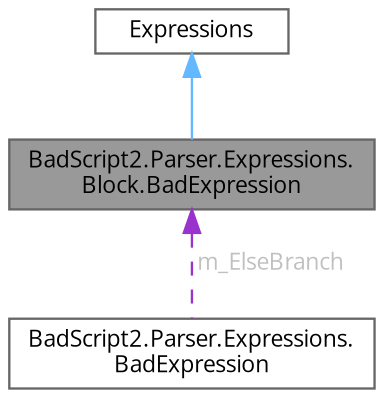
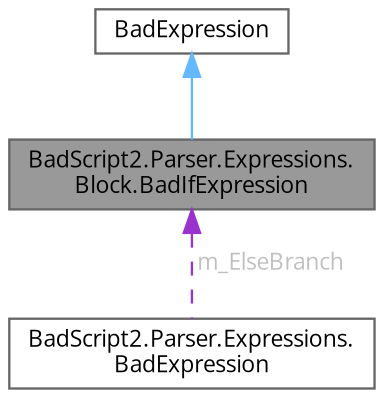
node "Expressions": label "Expressions" -> "BadExpression"
node "BadScript2.Parser.Expressions. Block.BadExpression": label "BadScript2.Parser.Expressions. Block.BadExpression" -> "BadScript2.Parser.Expressions. Block.BadIfExpression"
